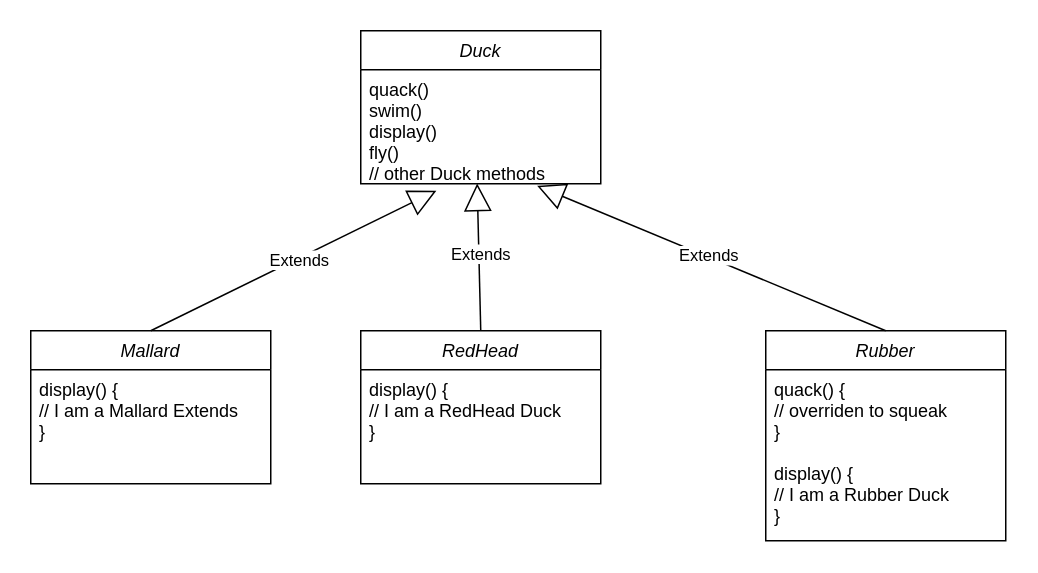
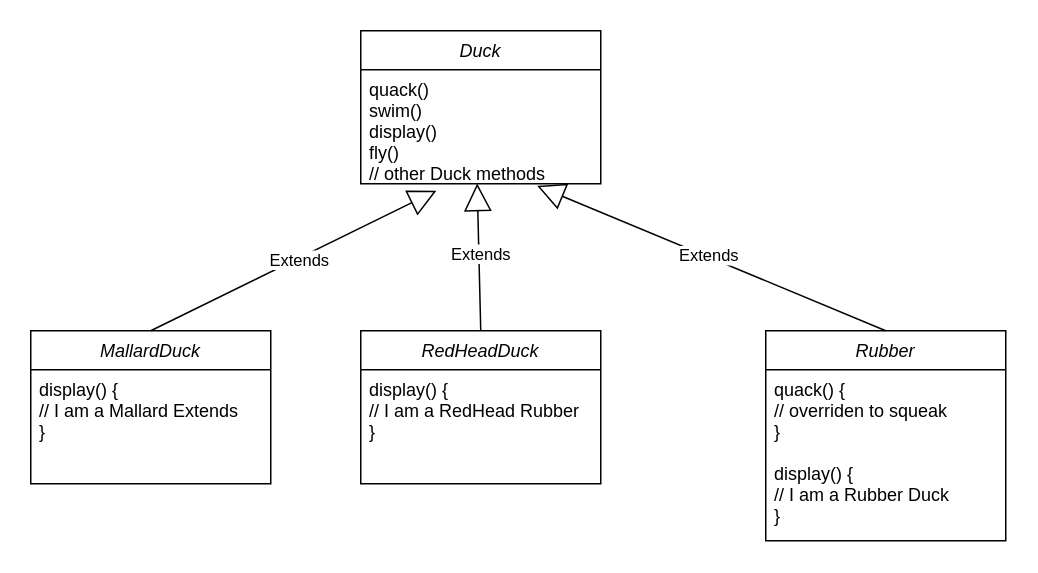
node "Mallard": label "Mallard" -> "MallardDuck"
node "RedHead": label "RedHead" -> "RedHeadDuck"
node "display() { // I am a RedHead Duck }": label "display() { // I am a RedHead Duck }" -> "display() { // I am a RedHead Rubber }"
